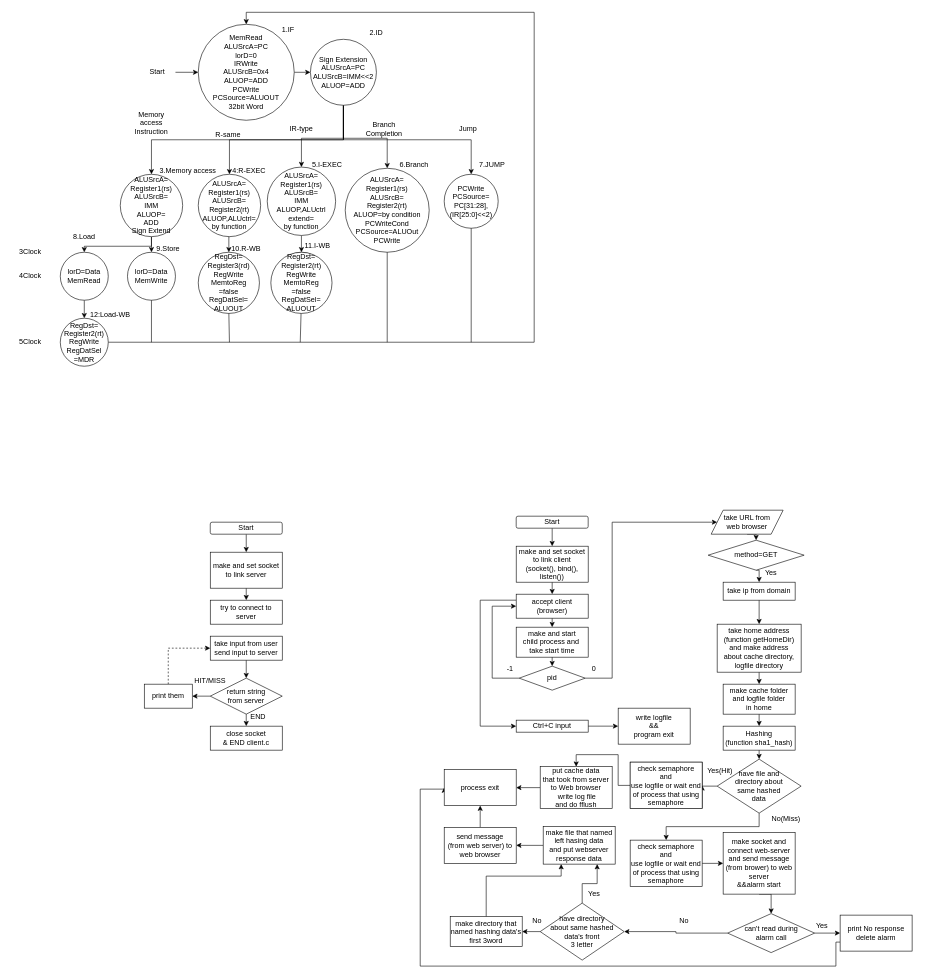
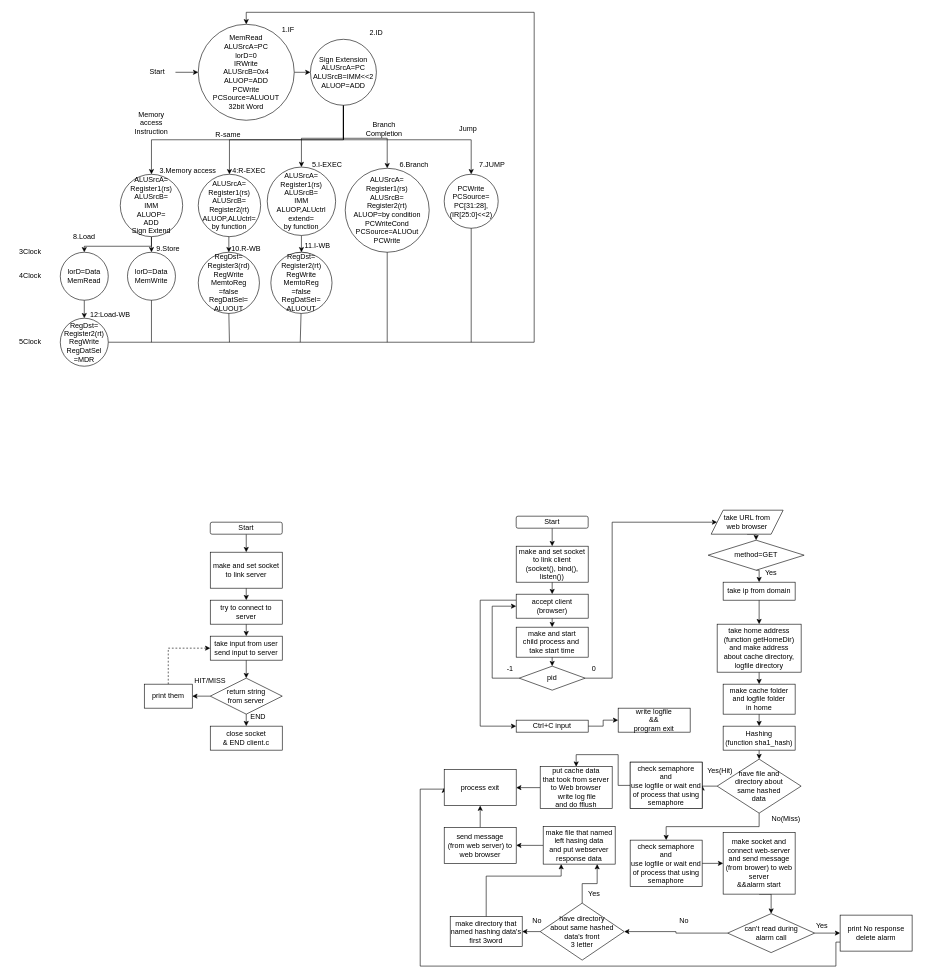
node "IR-type": removed
edge "try to connect to server" -> "take input from user send input to server": added
node "write logfile && program exit": size 72x36 -> 72x24
